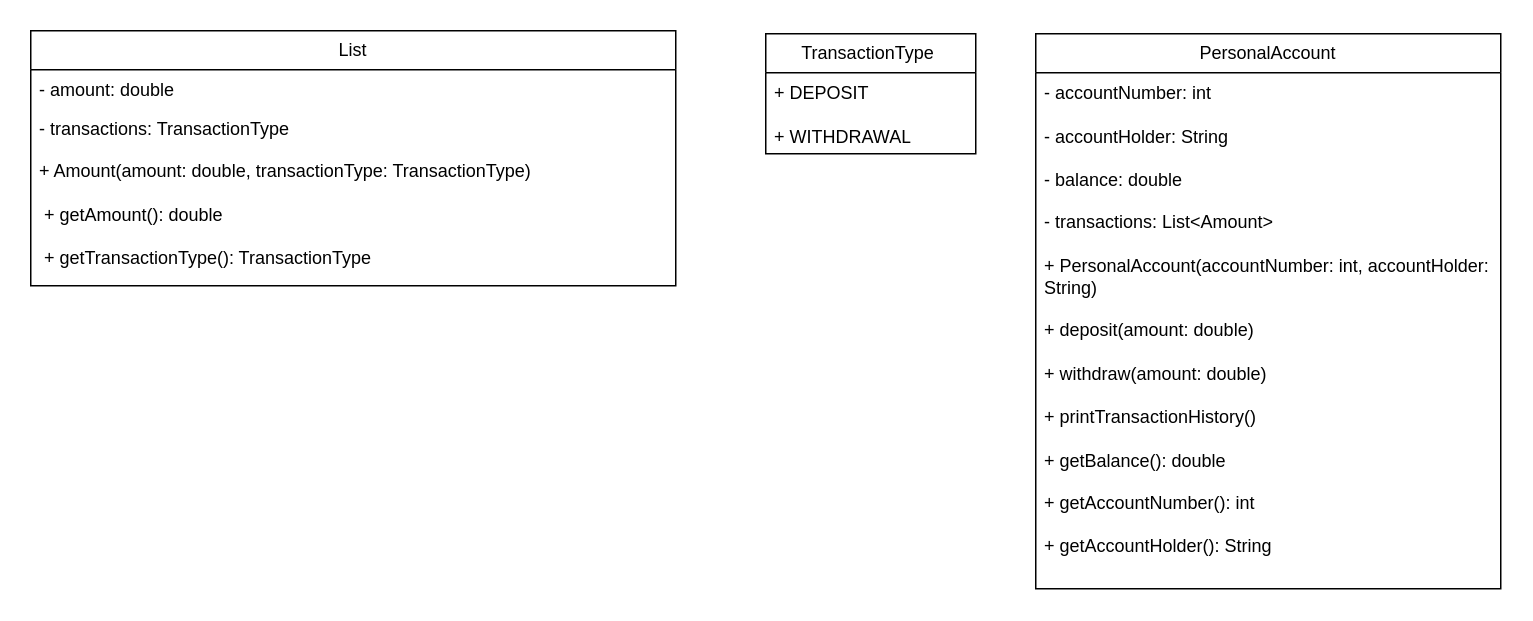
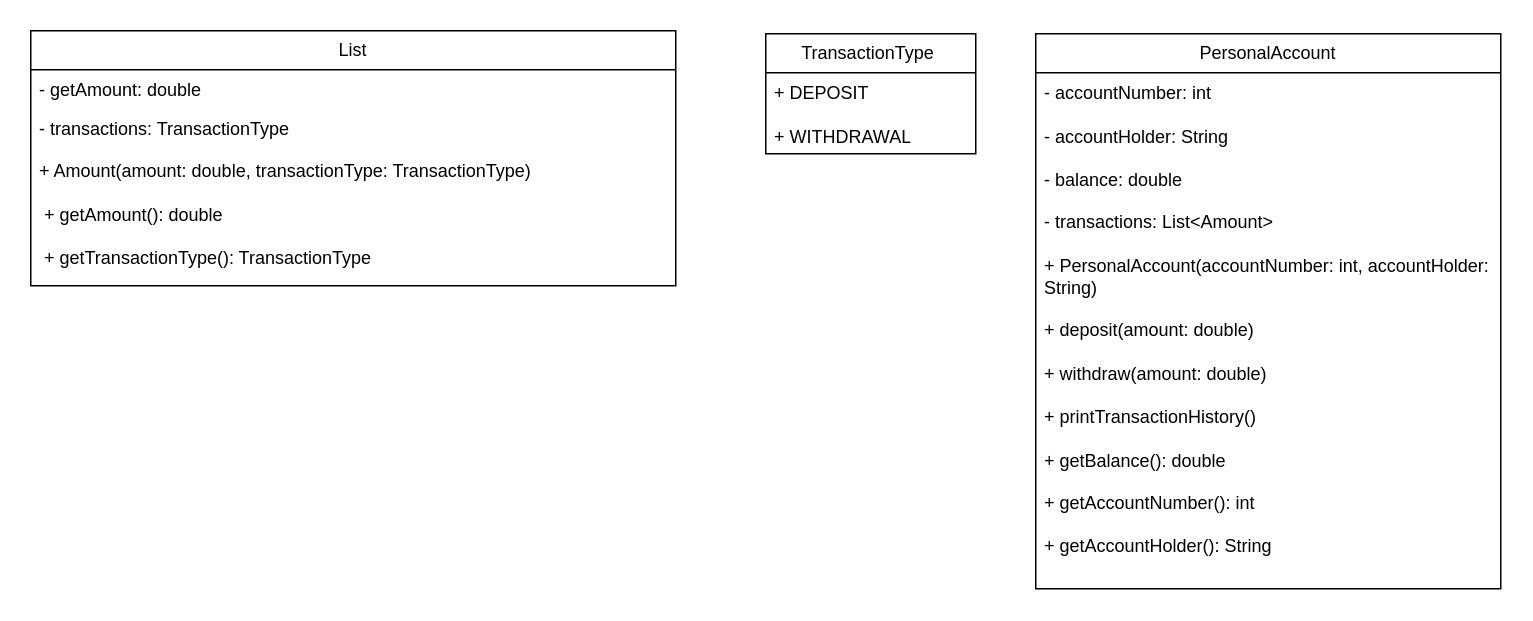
node "- amount: double": label "- amount: double" -> "- getAmount: double"
